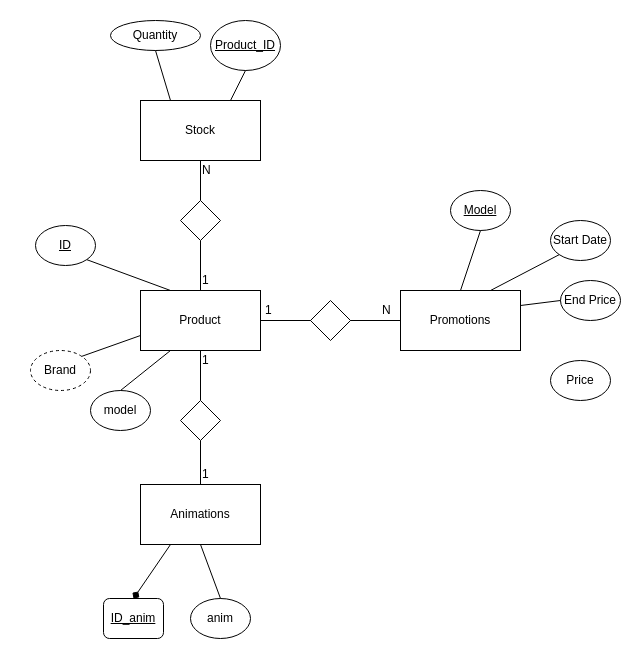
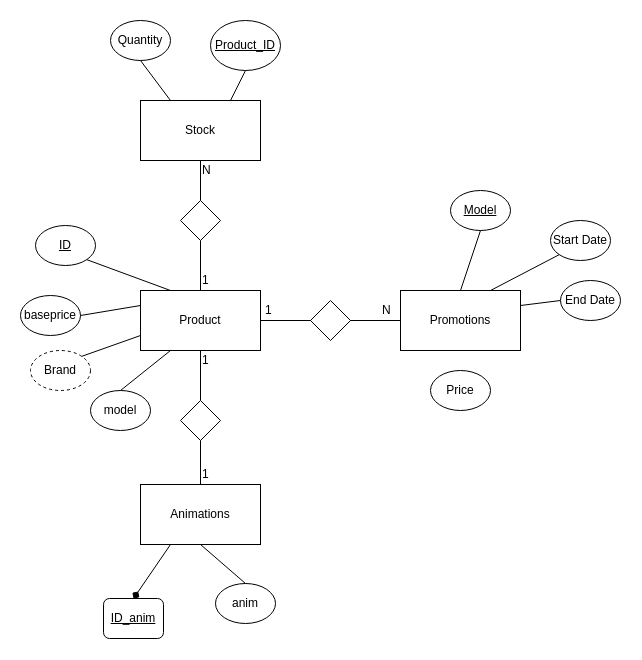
node "Quantity": size 90x30 -> 60x40
node "End Price": label "End Price" -> "End Date"
edge "baseprice" -- "Product": added
node "baseprice": added
node "Price": moved (581, 381) -> (461, 391)
node "anim": moved (221, 619) -> (246, 604)
